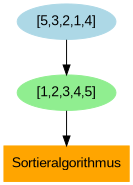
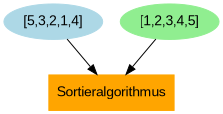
edge "[5,3,2,1,4]" -> "[1,2,3,4,5]": now "[5,3,2,1,4]" -> "Sortieralgorithmus"
